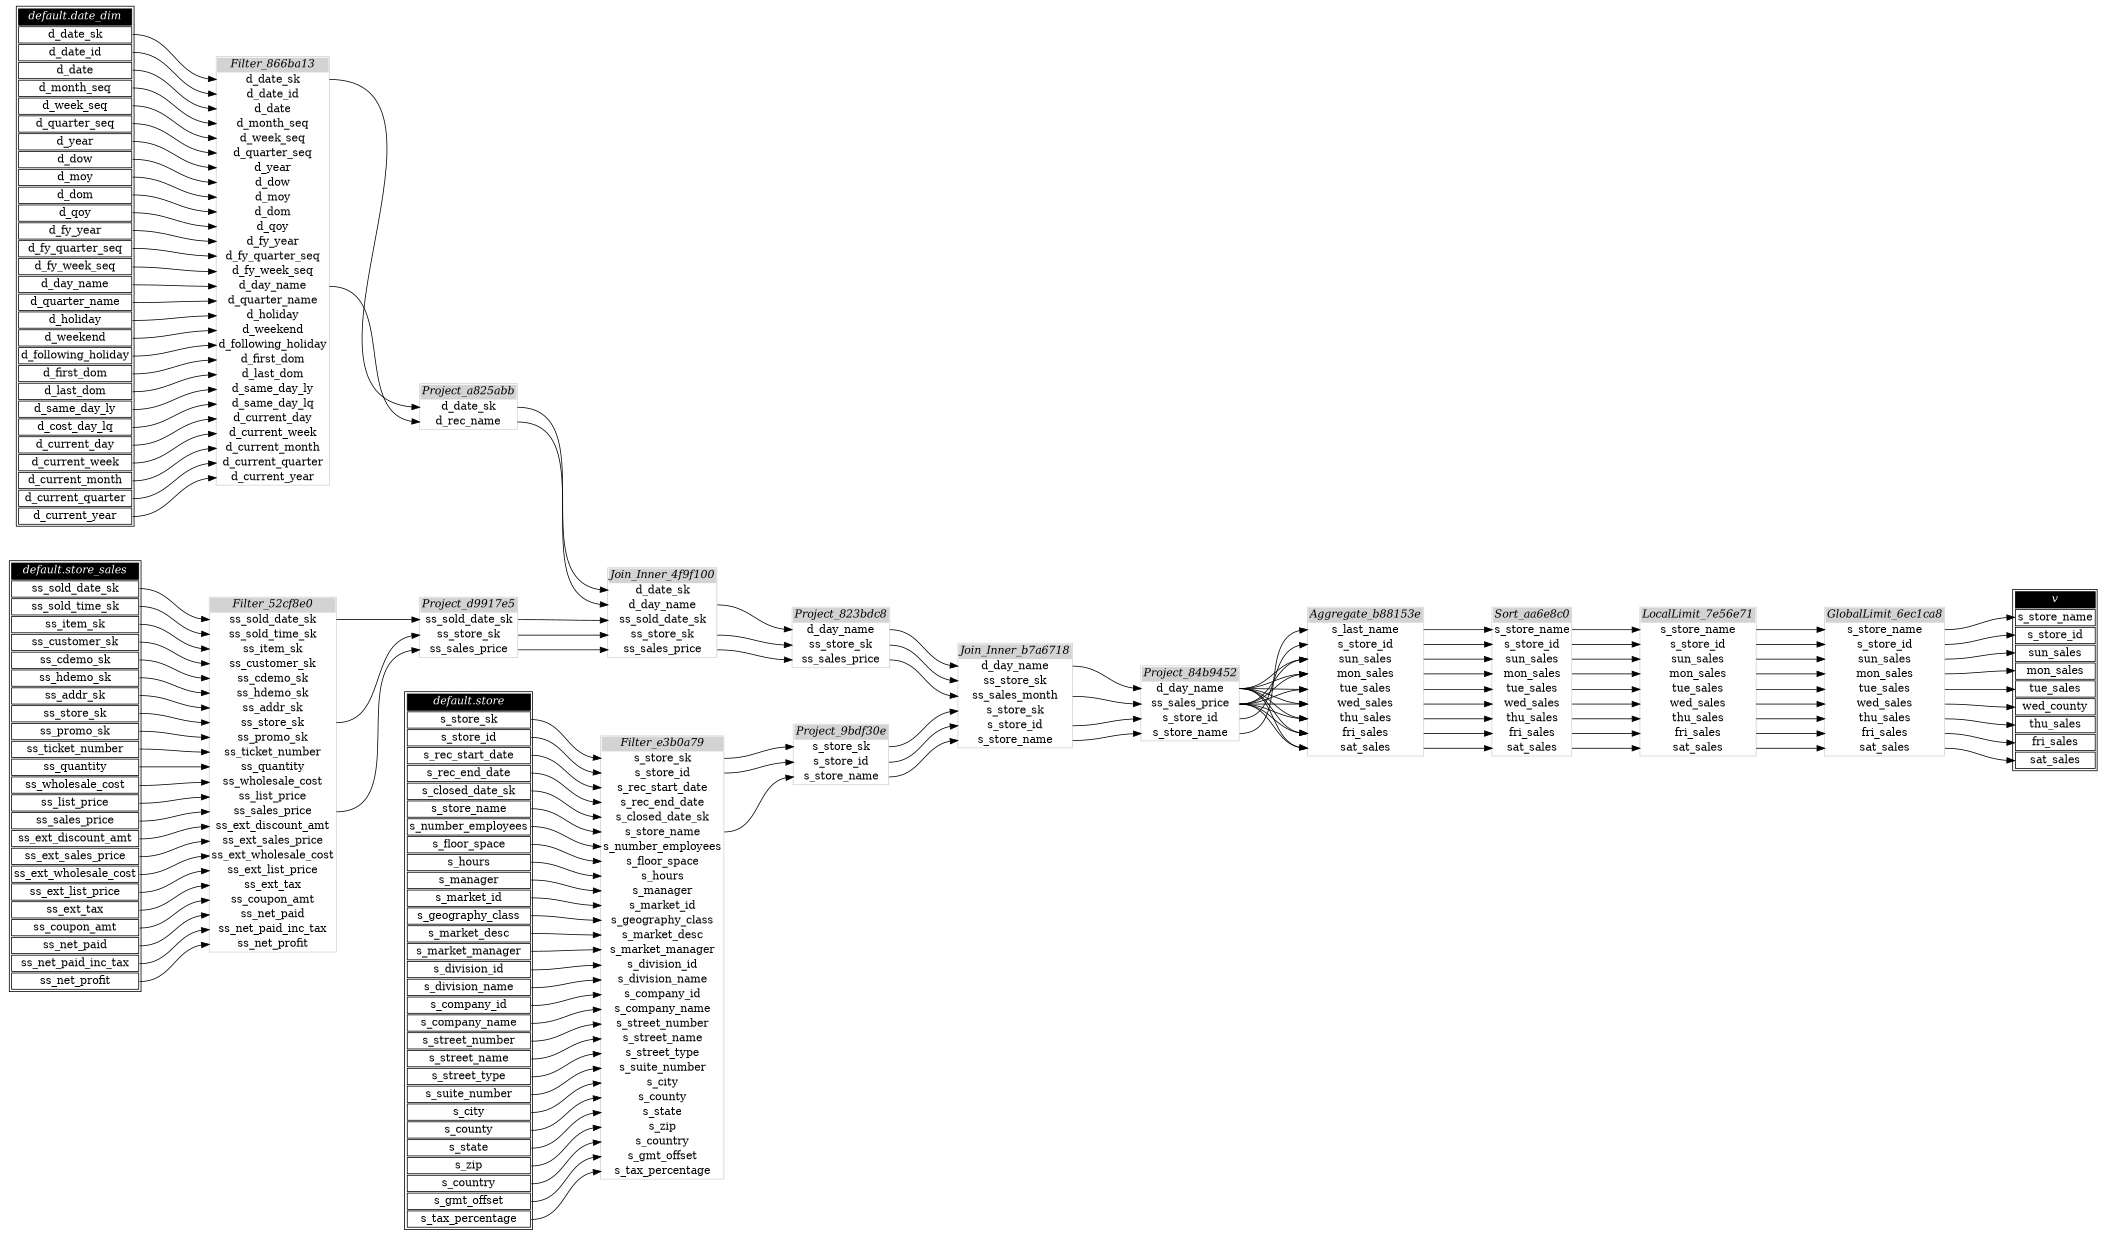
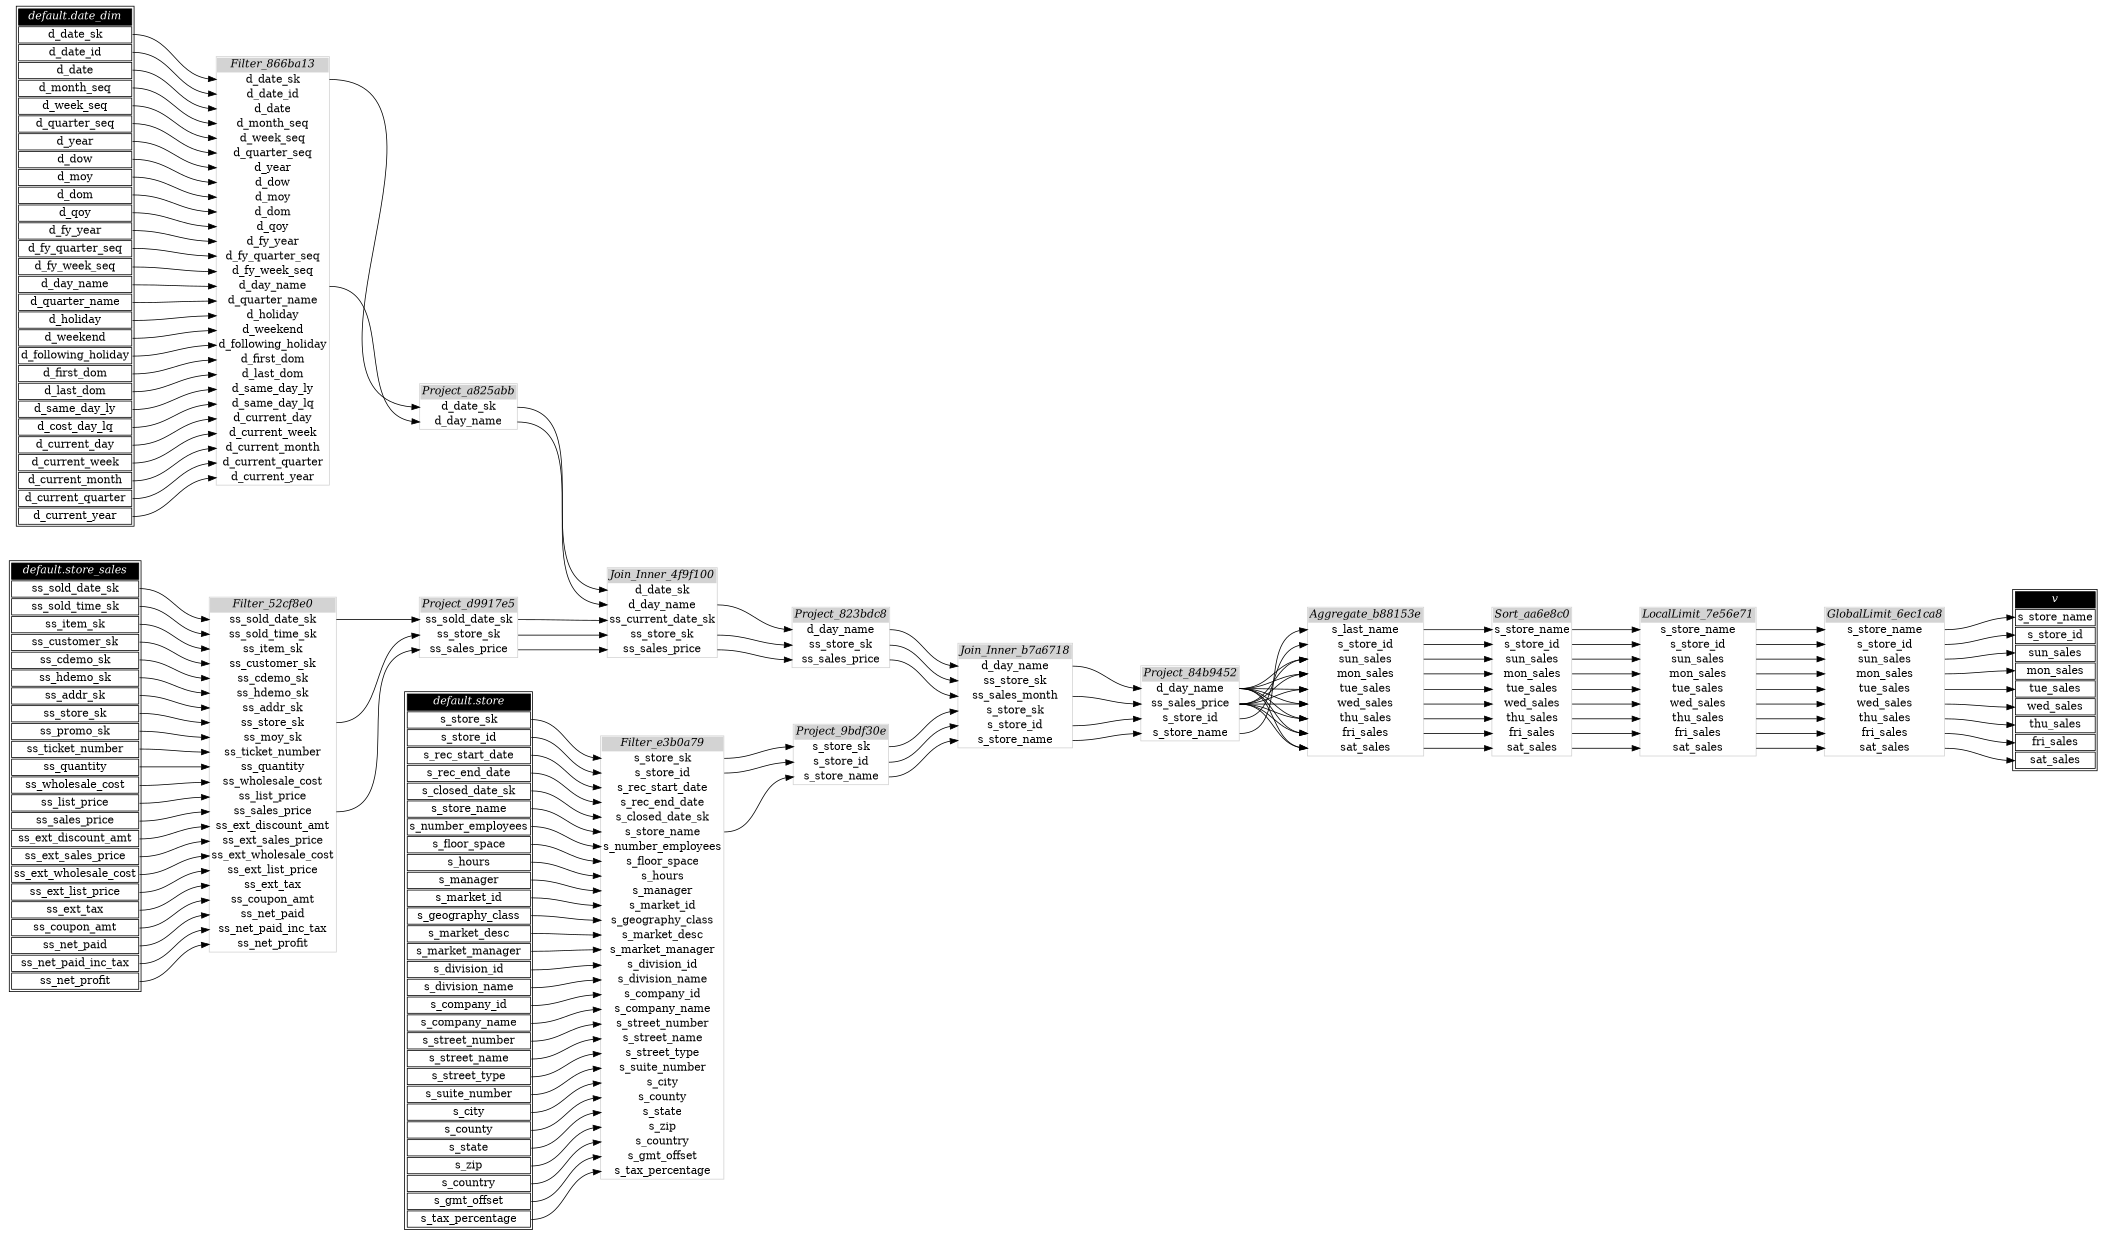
node "Project_a825abb": text "d_rec_name" -> "d_day_name"
node "Join_Inner_4f9f100": text "ss_sold_date_sk" -> "ss_current_date_sk"
node "v": text "wed_county" -> "wed_sales"
node "Filter_52cf8e0": text "ss_promo_sk" -> "ss_moy_sk"
